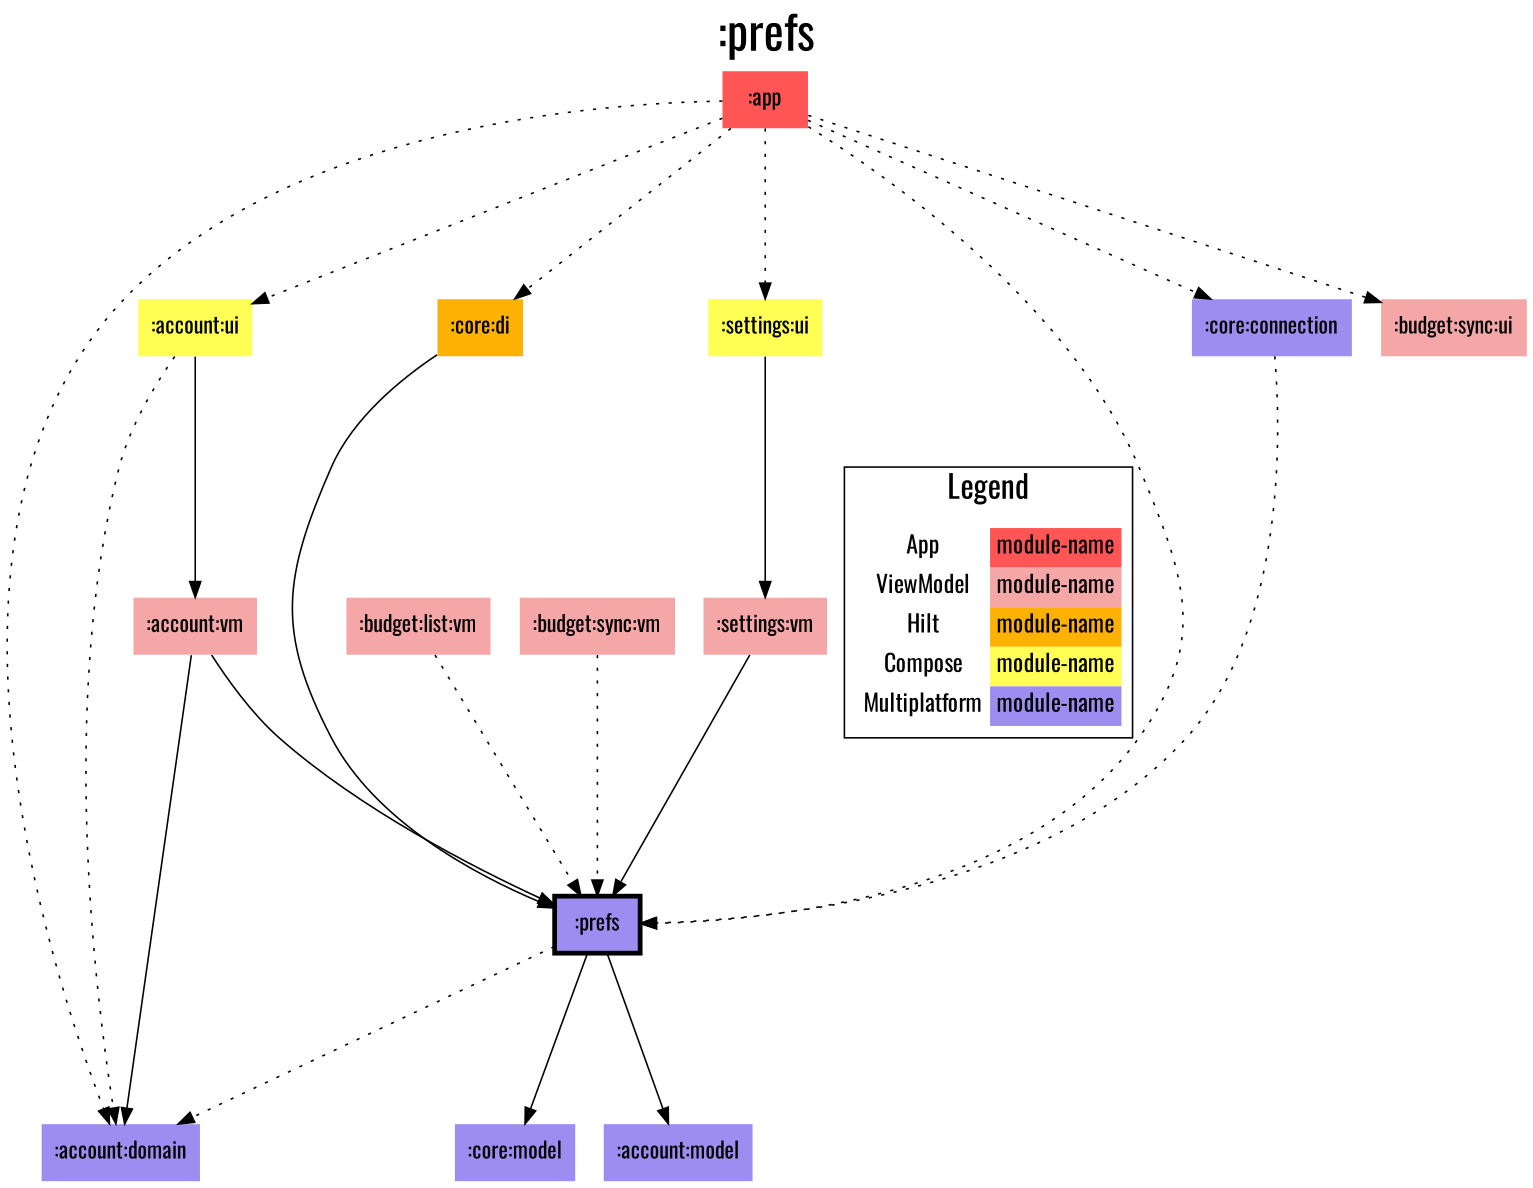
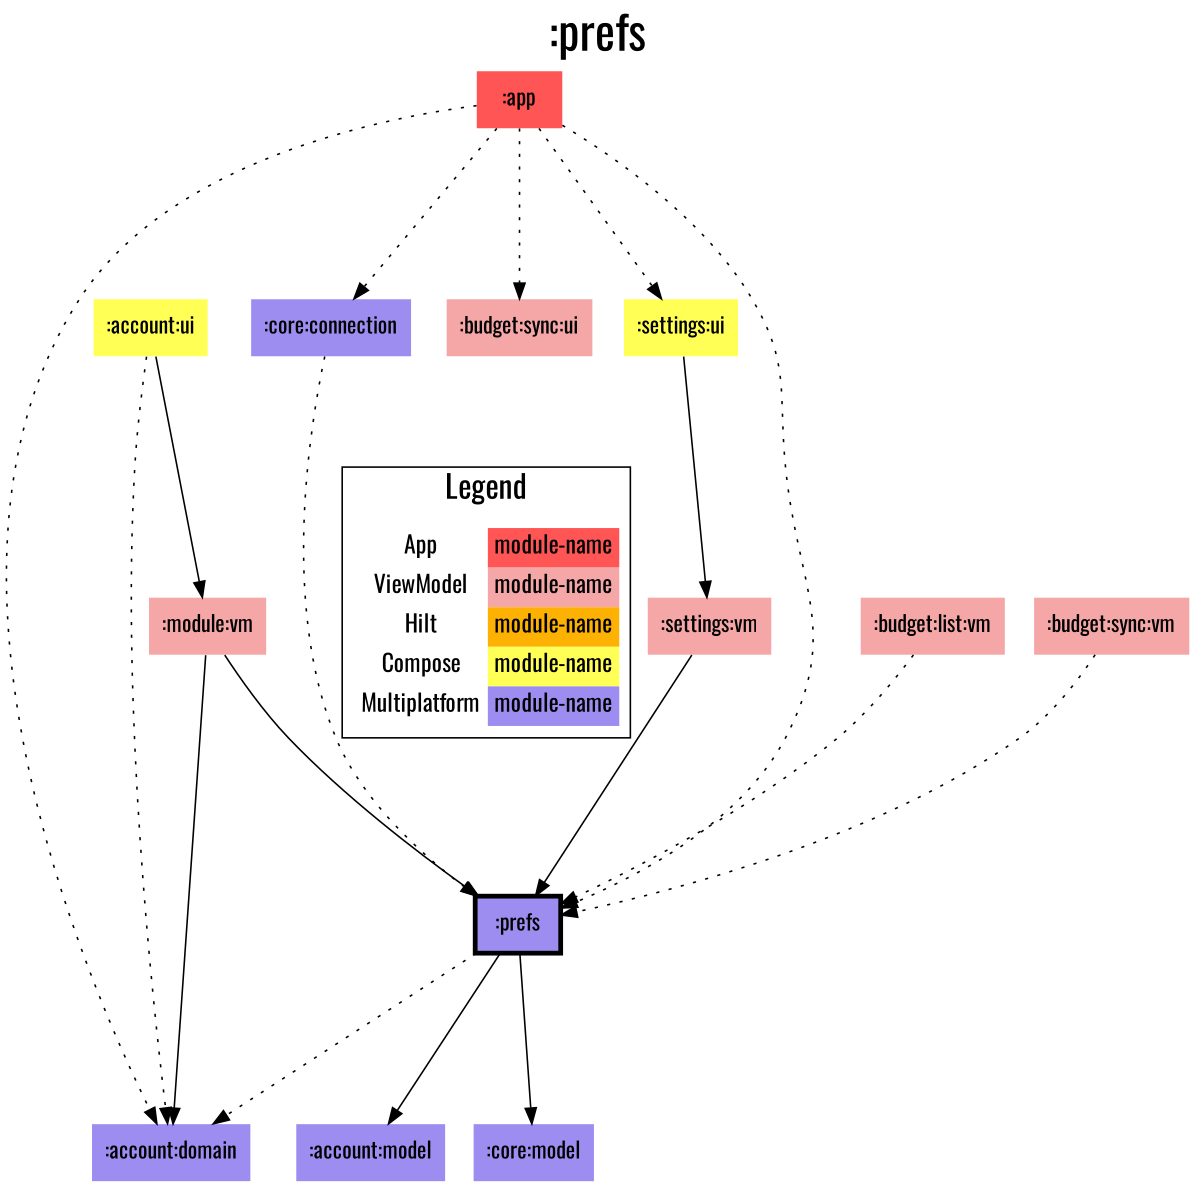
edge ":app" -> ":account:ui": removed
node ":core:di": removed
node ":account:vm": label ":account:vm" -> ":module:vm"
